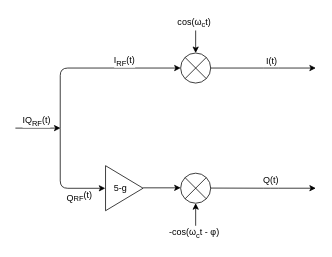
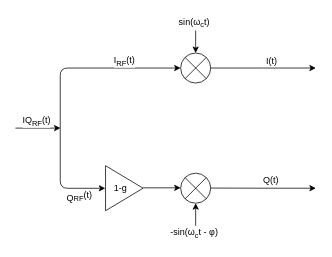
node "cos(ωct)": label "cos(ωct)" -> "sin(ωct)"
node "5-g": label "5-g" -> "1-g"
node "-cos(ωct - φ)": label "-cos(ωct - φ)" -> "-sin(ωct - φ)"
